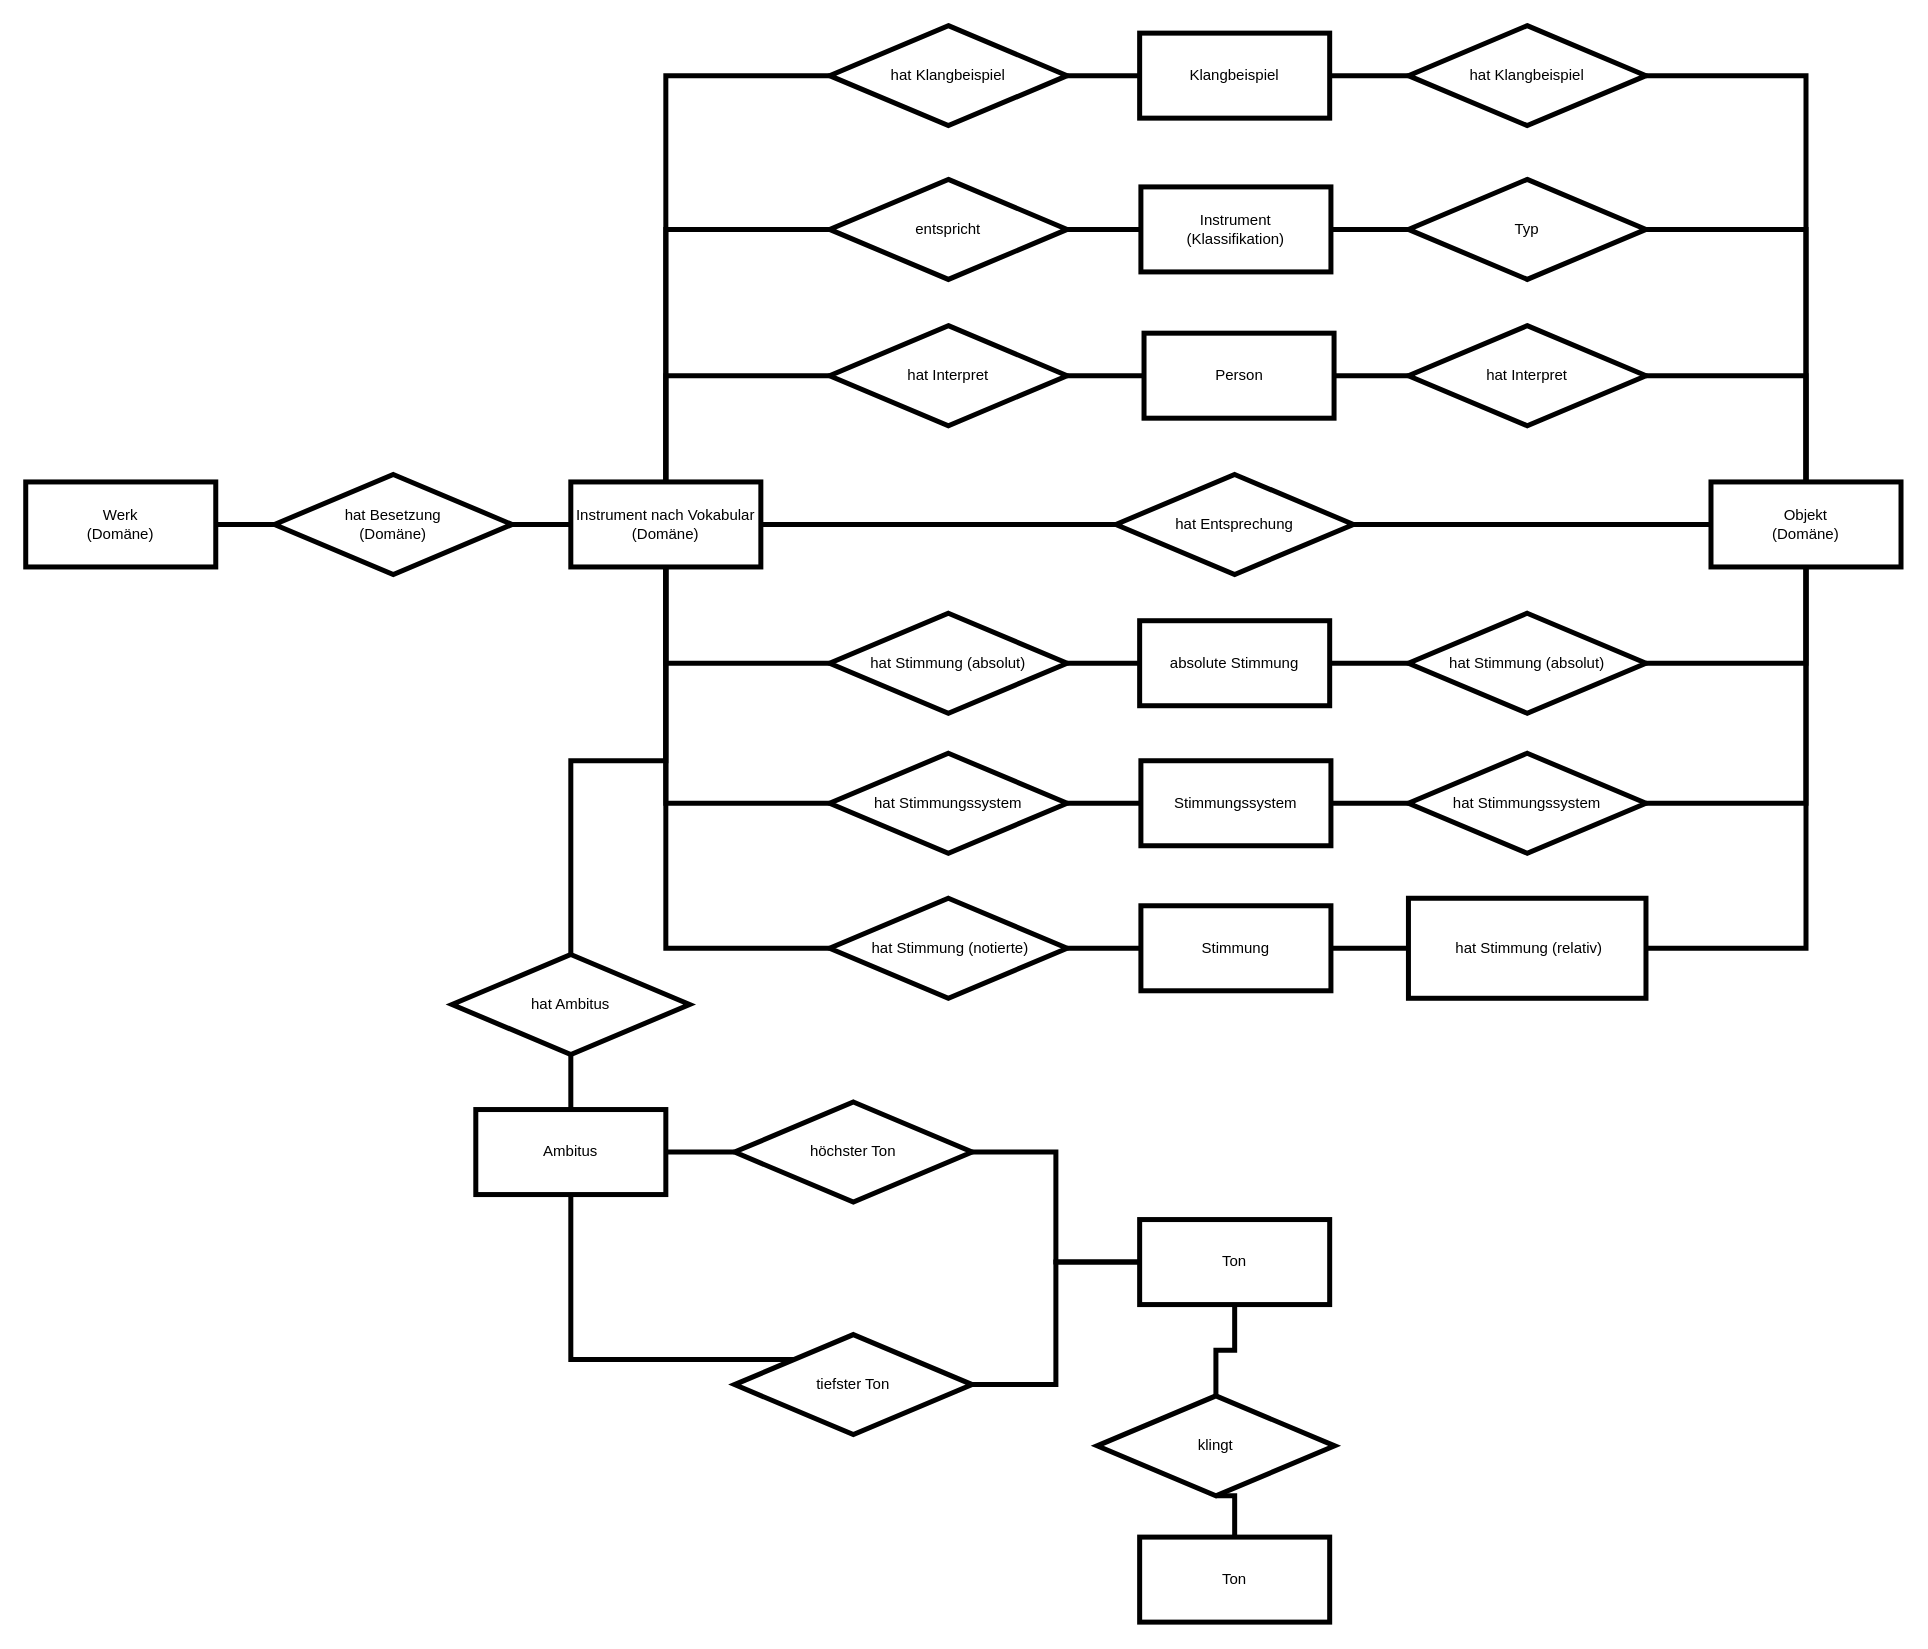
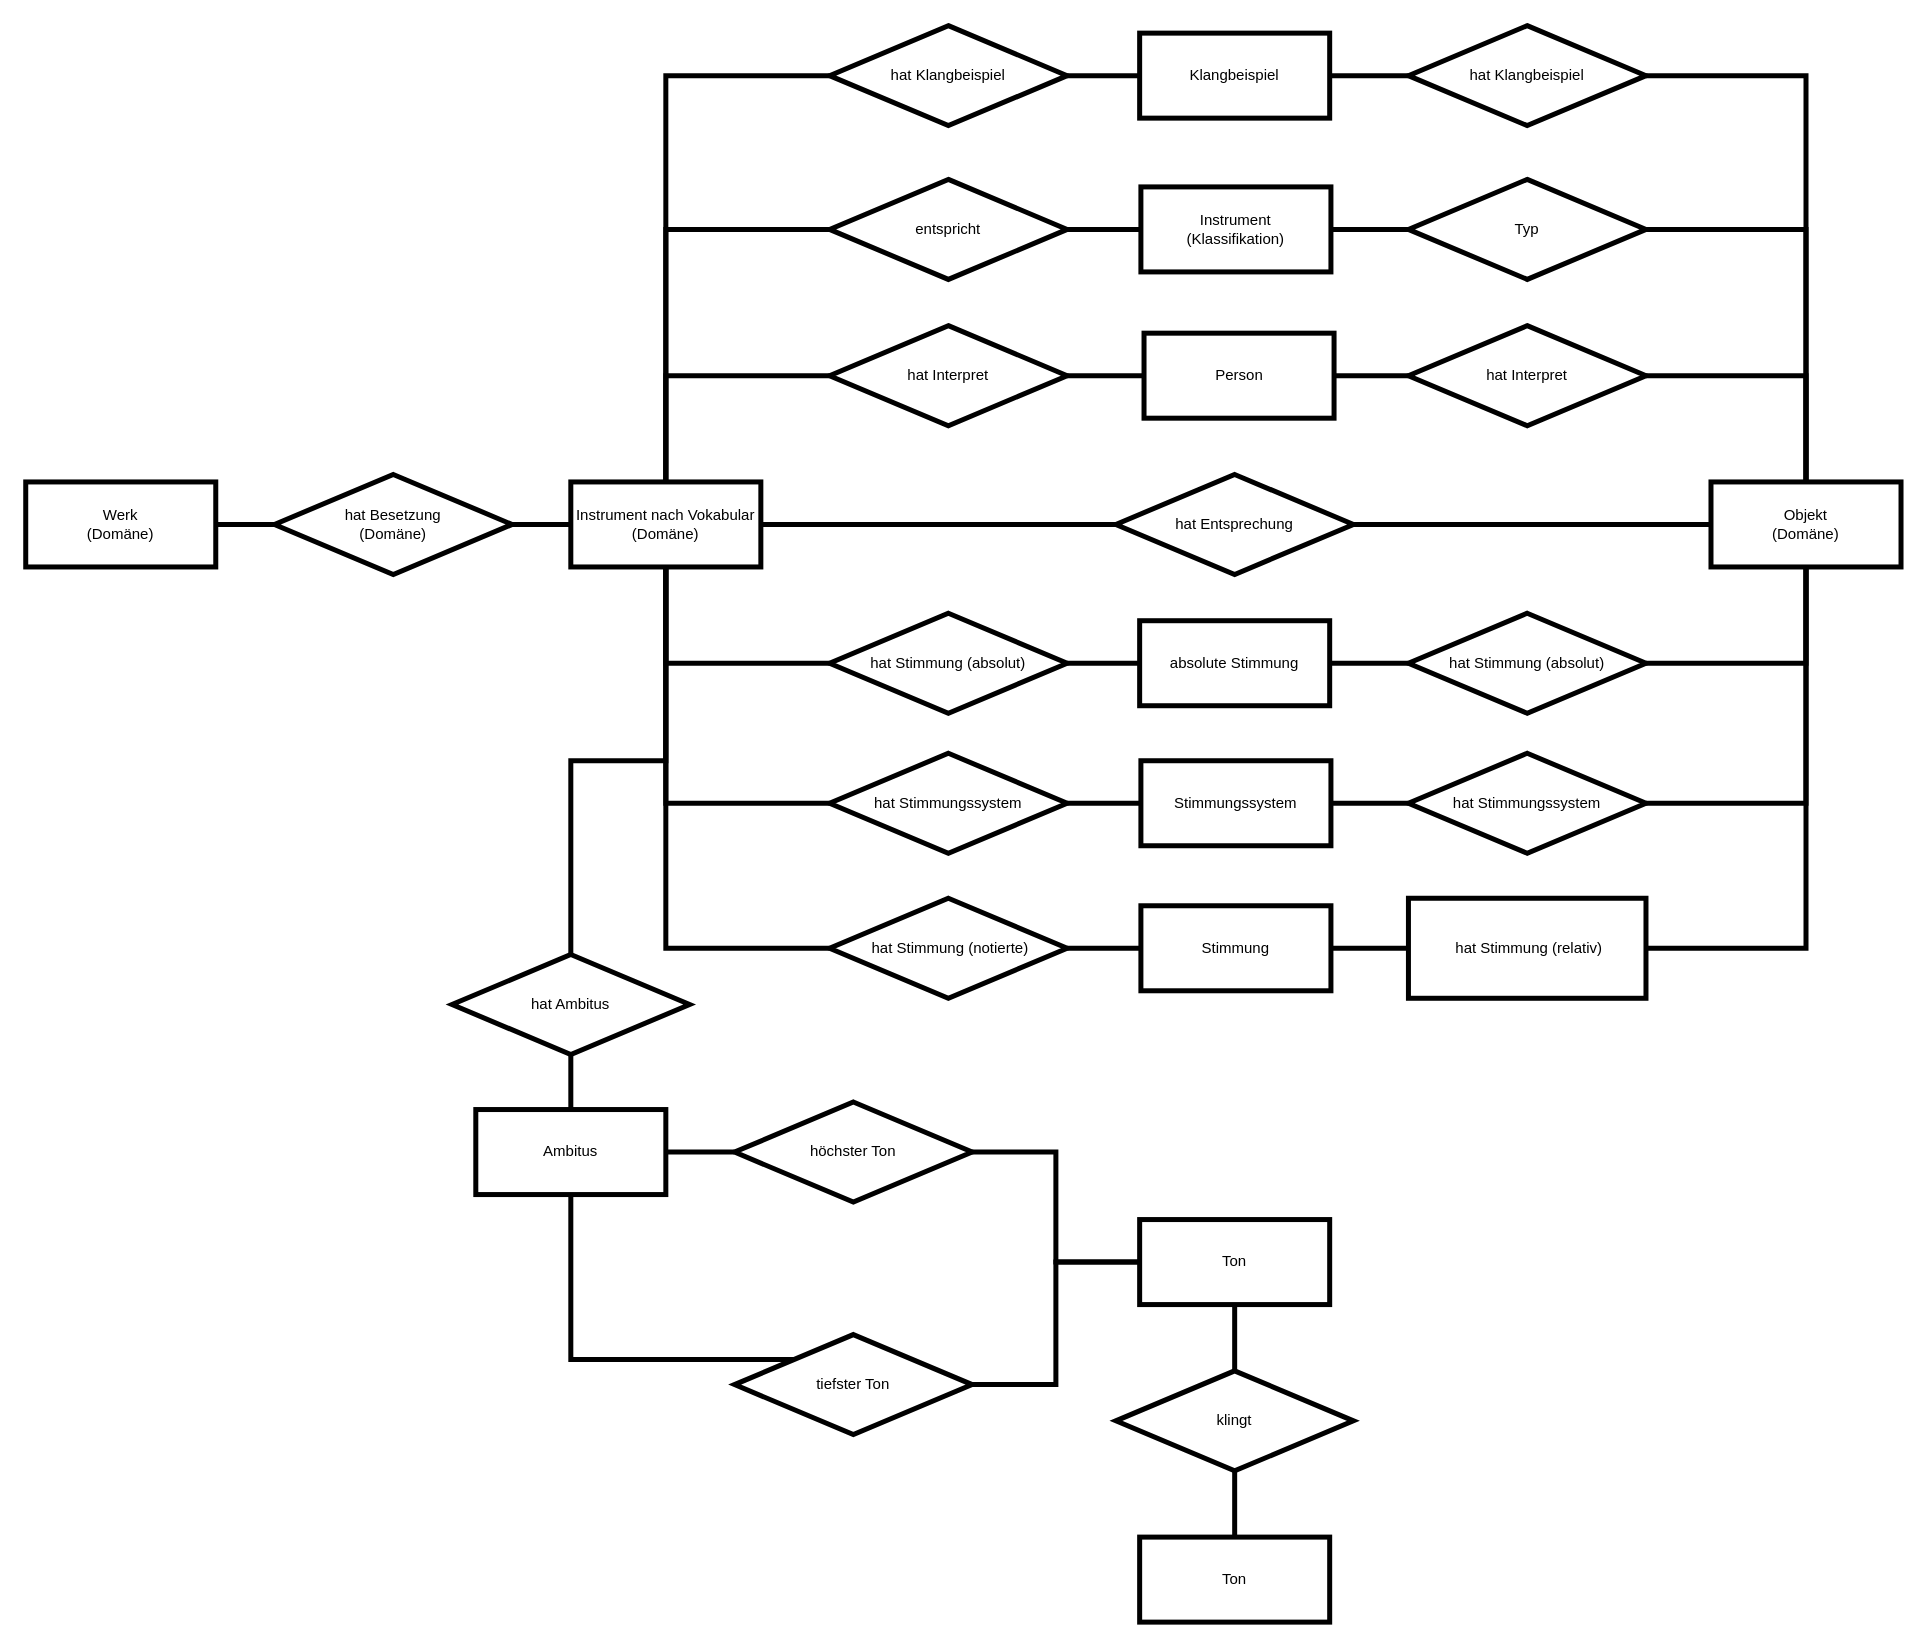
node "klingt": moved (1216, 1446) -> (1234, 1421)
